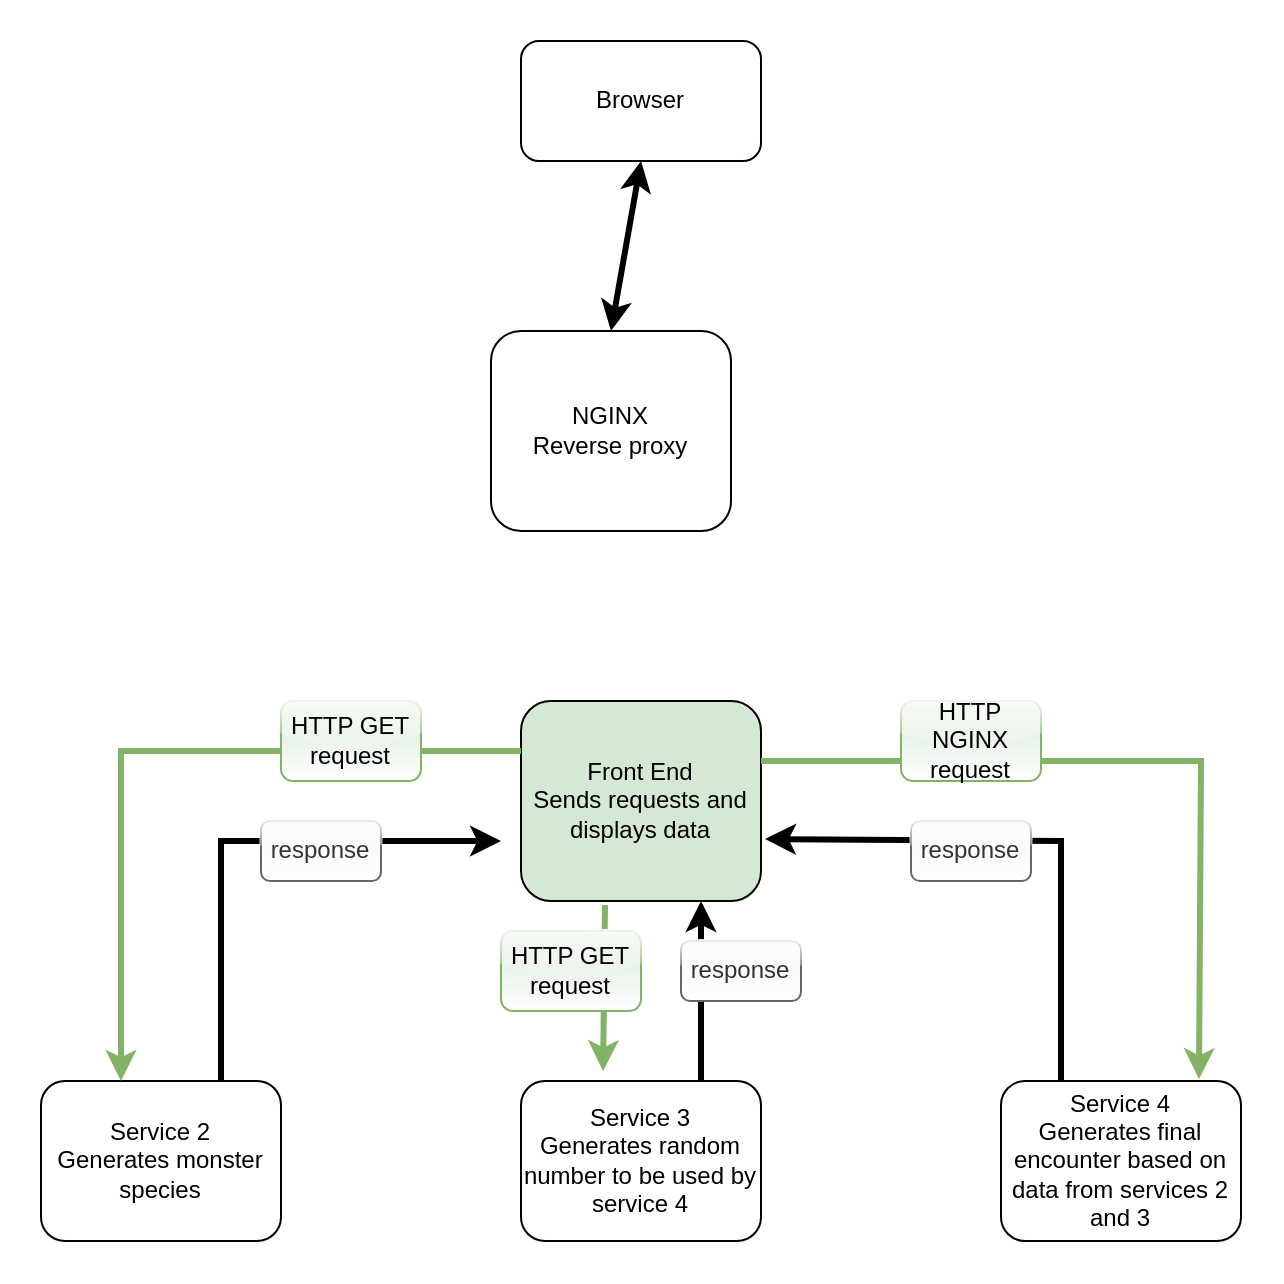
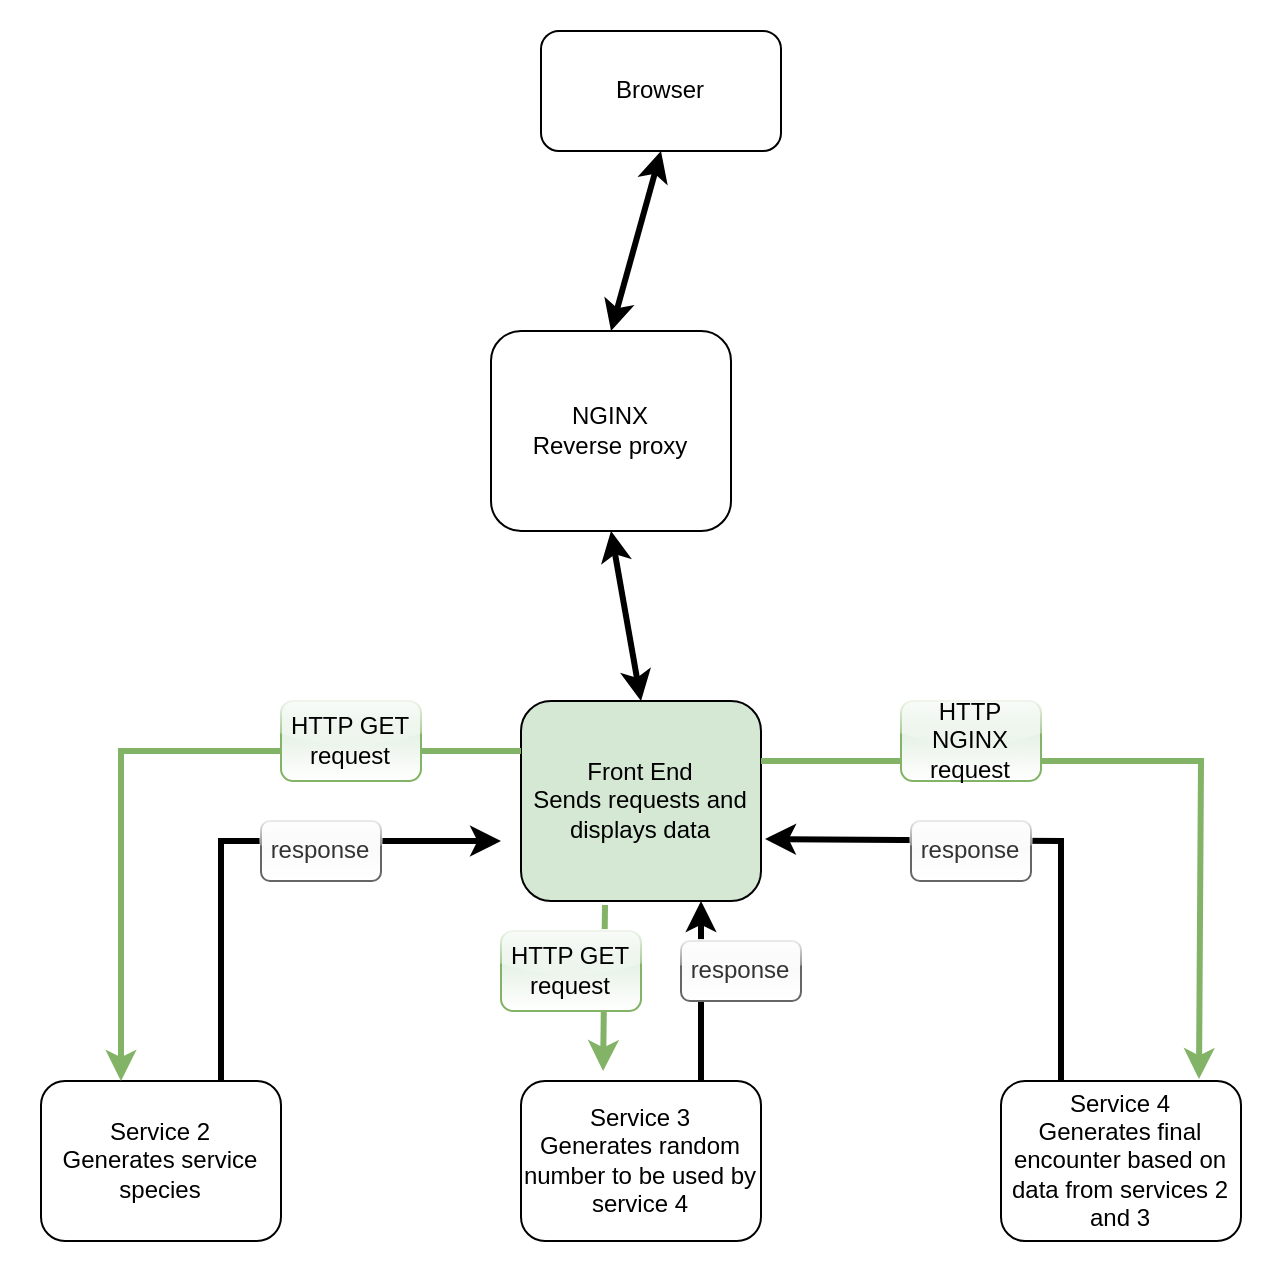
node "Browser": moved (641, 101) -> (661, 91)
edge "NGINX Reverse proxy" -- "Front End Sends requests and displays data": added
node "Service 2 Generates monster species": label "Service 2 Generates monster species" -> "Service 2 Generates service species"
